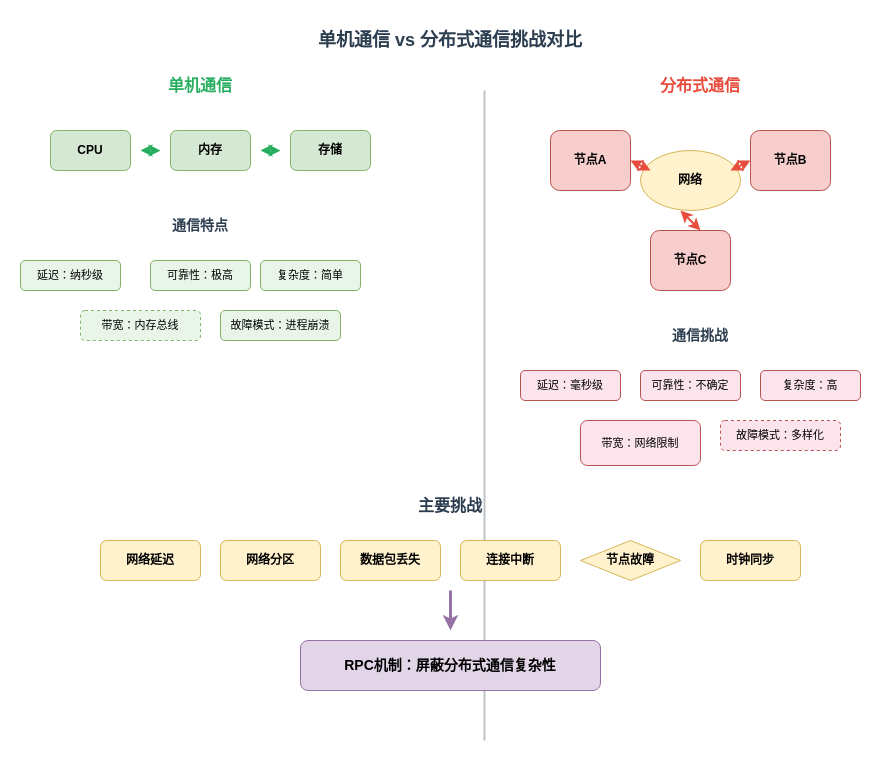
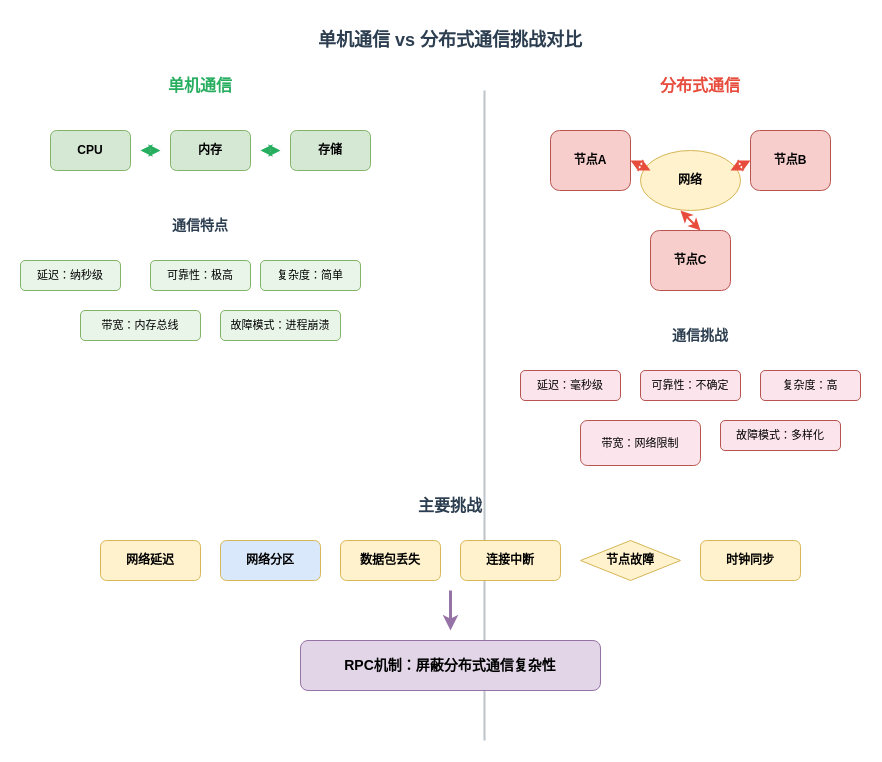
node "带宽：内存总线": style dashed -> solid
node "故障模式：多样化": style dashed -> solid
node "网络分区": fillcolor #fff2cc -> #dae8fc
